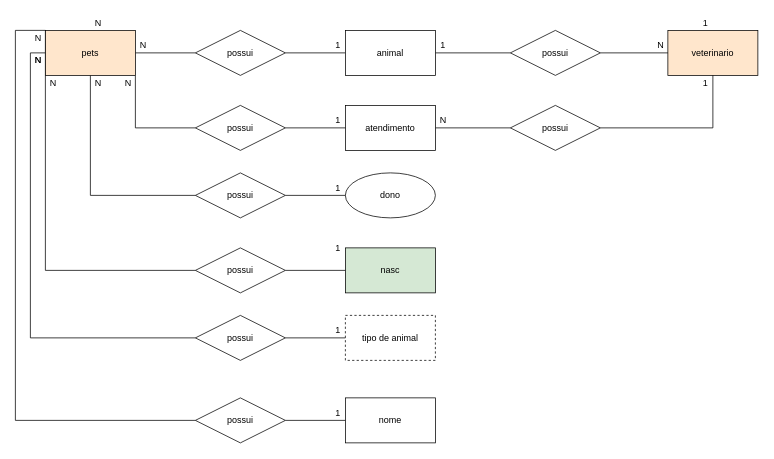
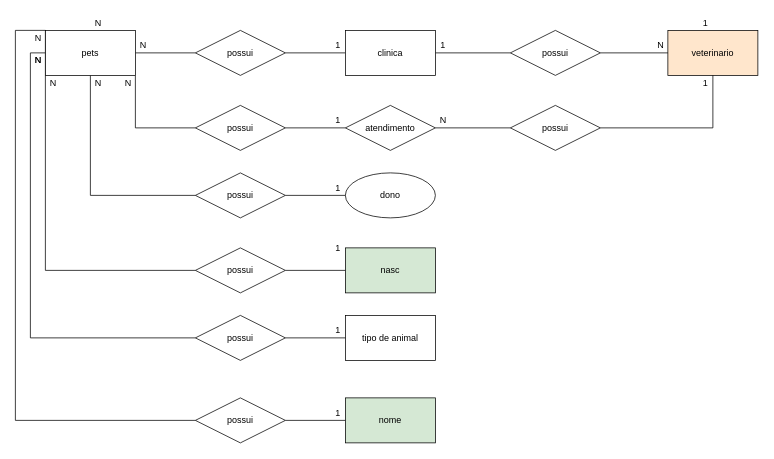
node "pets": fillcolor #ffe6cc -> #ffffff
node "animal": label "animal" -> "clinica"
node "atendimento": shape rectangle -> diamond
node "tipo de animal": style dashed -> solid
node "nome": fillcolor #ffffff -> #d5e8d4
